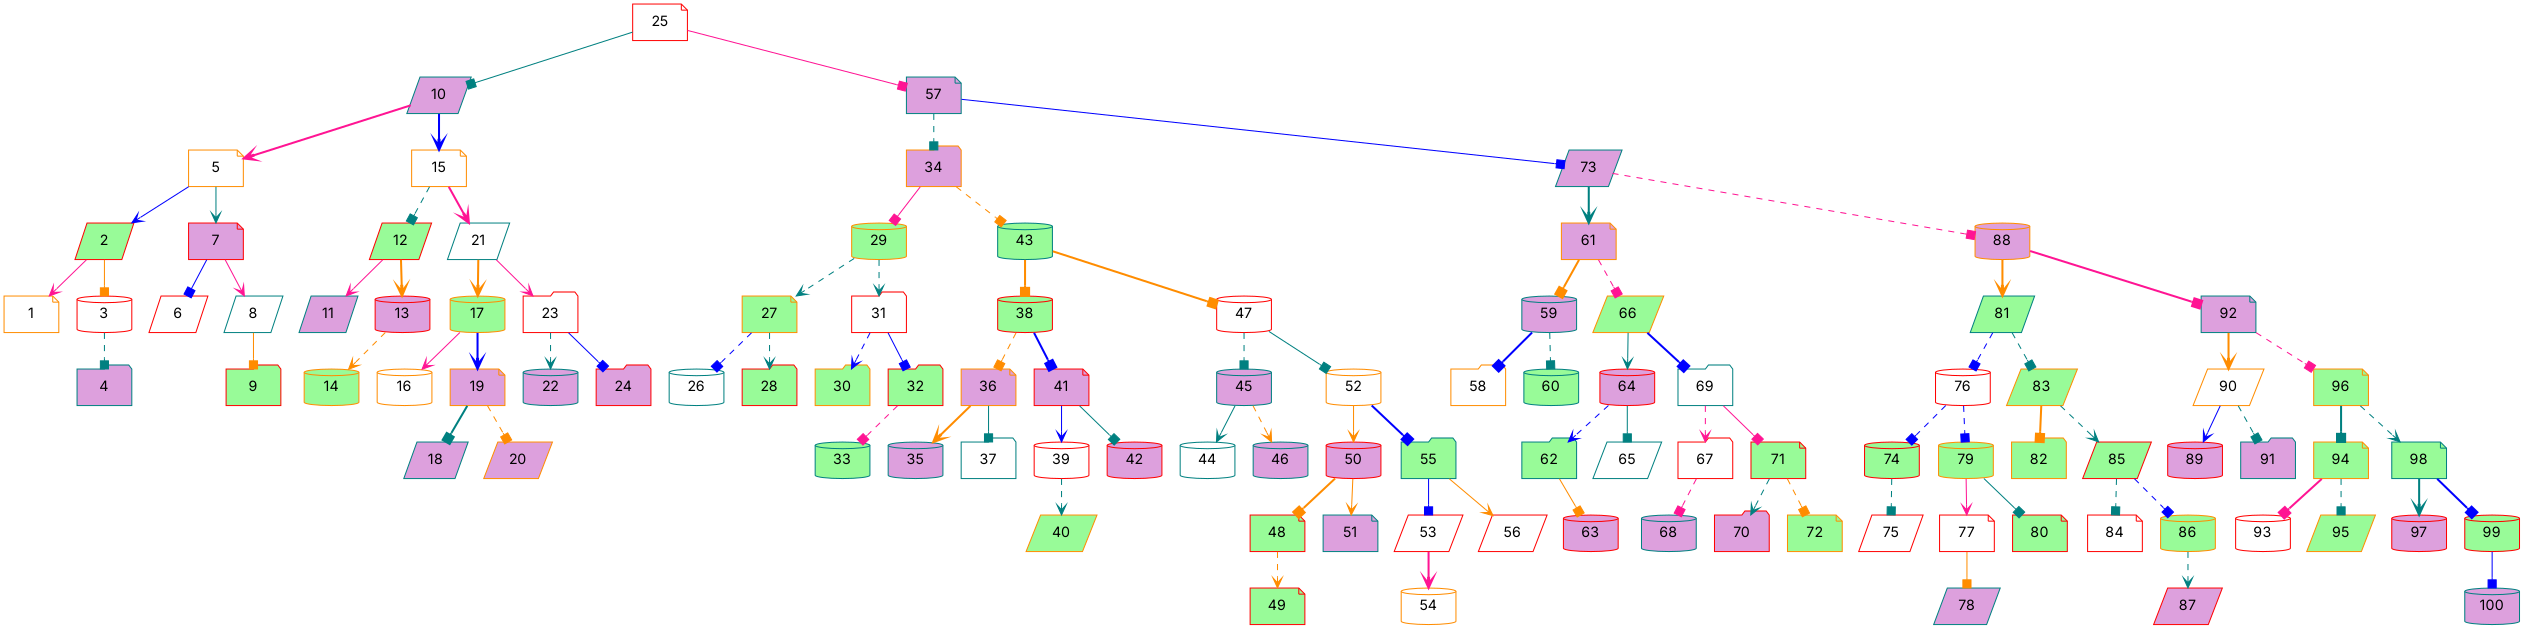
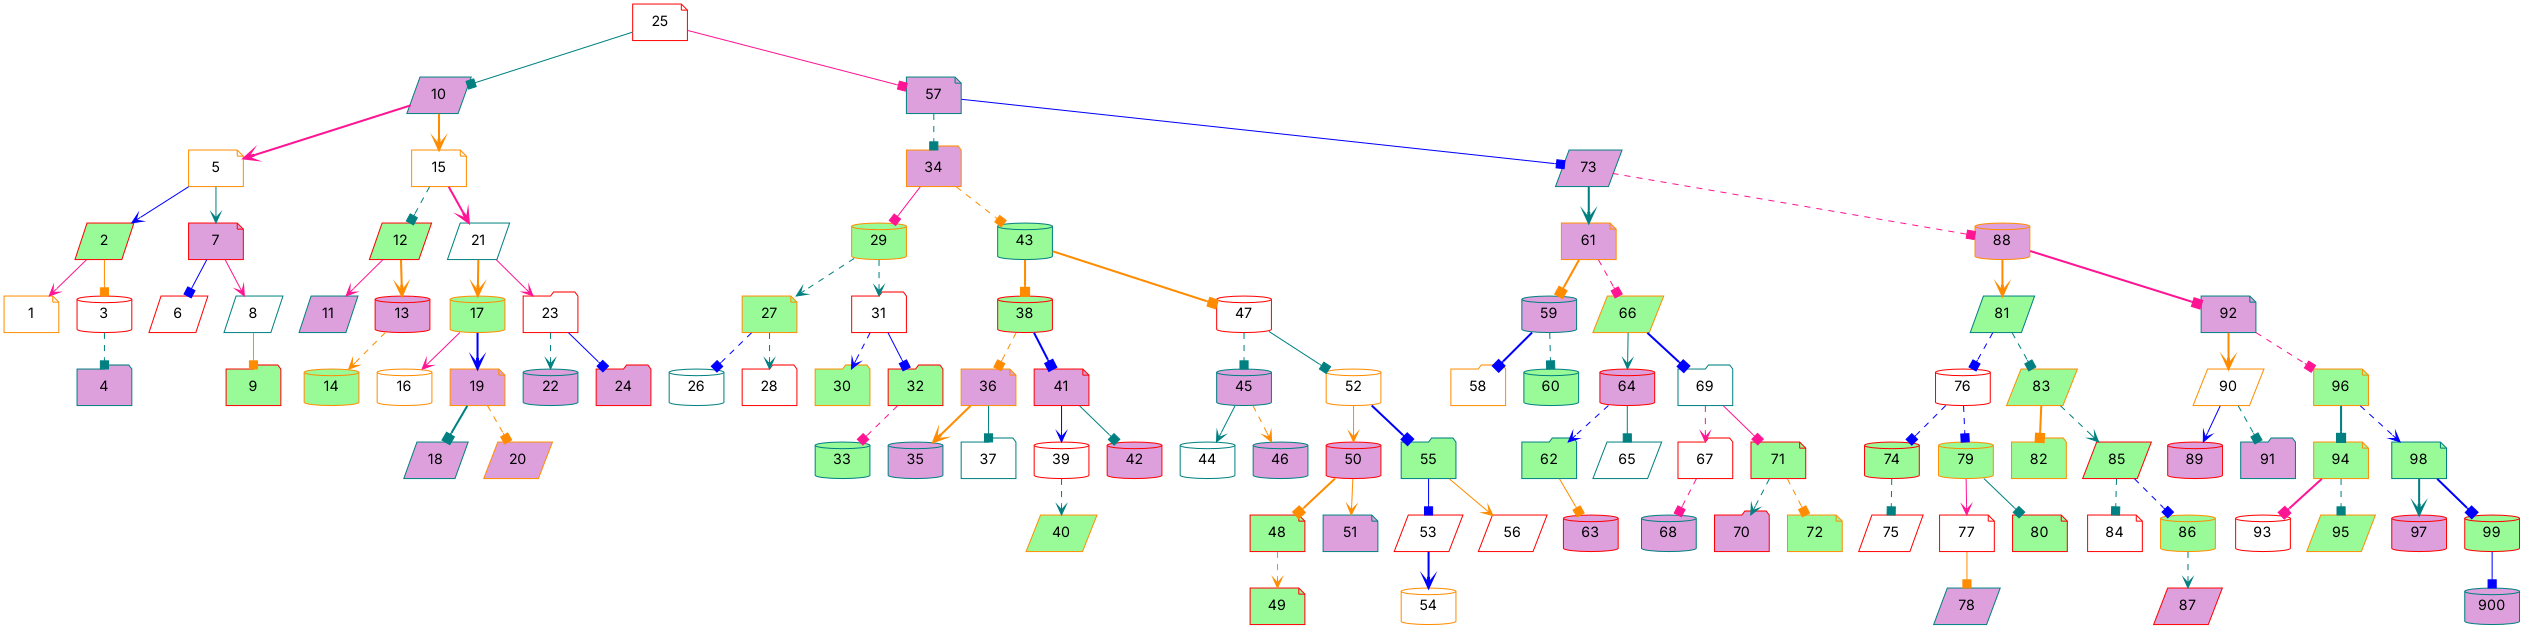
edge "10" -> "15": color blue -> darkorange
node "28": fillcolor palegreen -> white
edge "96" -> "98": color teal -> blue
edge "53" -> "54": color deeppink -> blue
node "100": label "100" -> "900"
